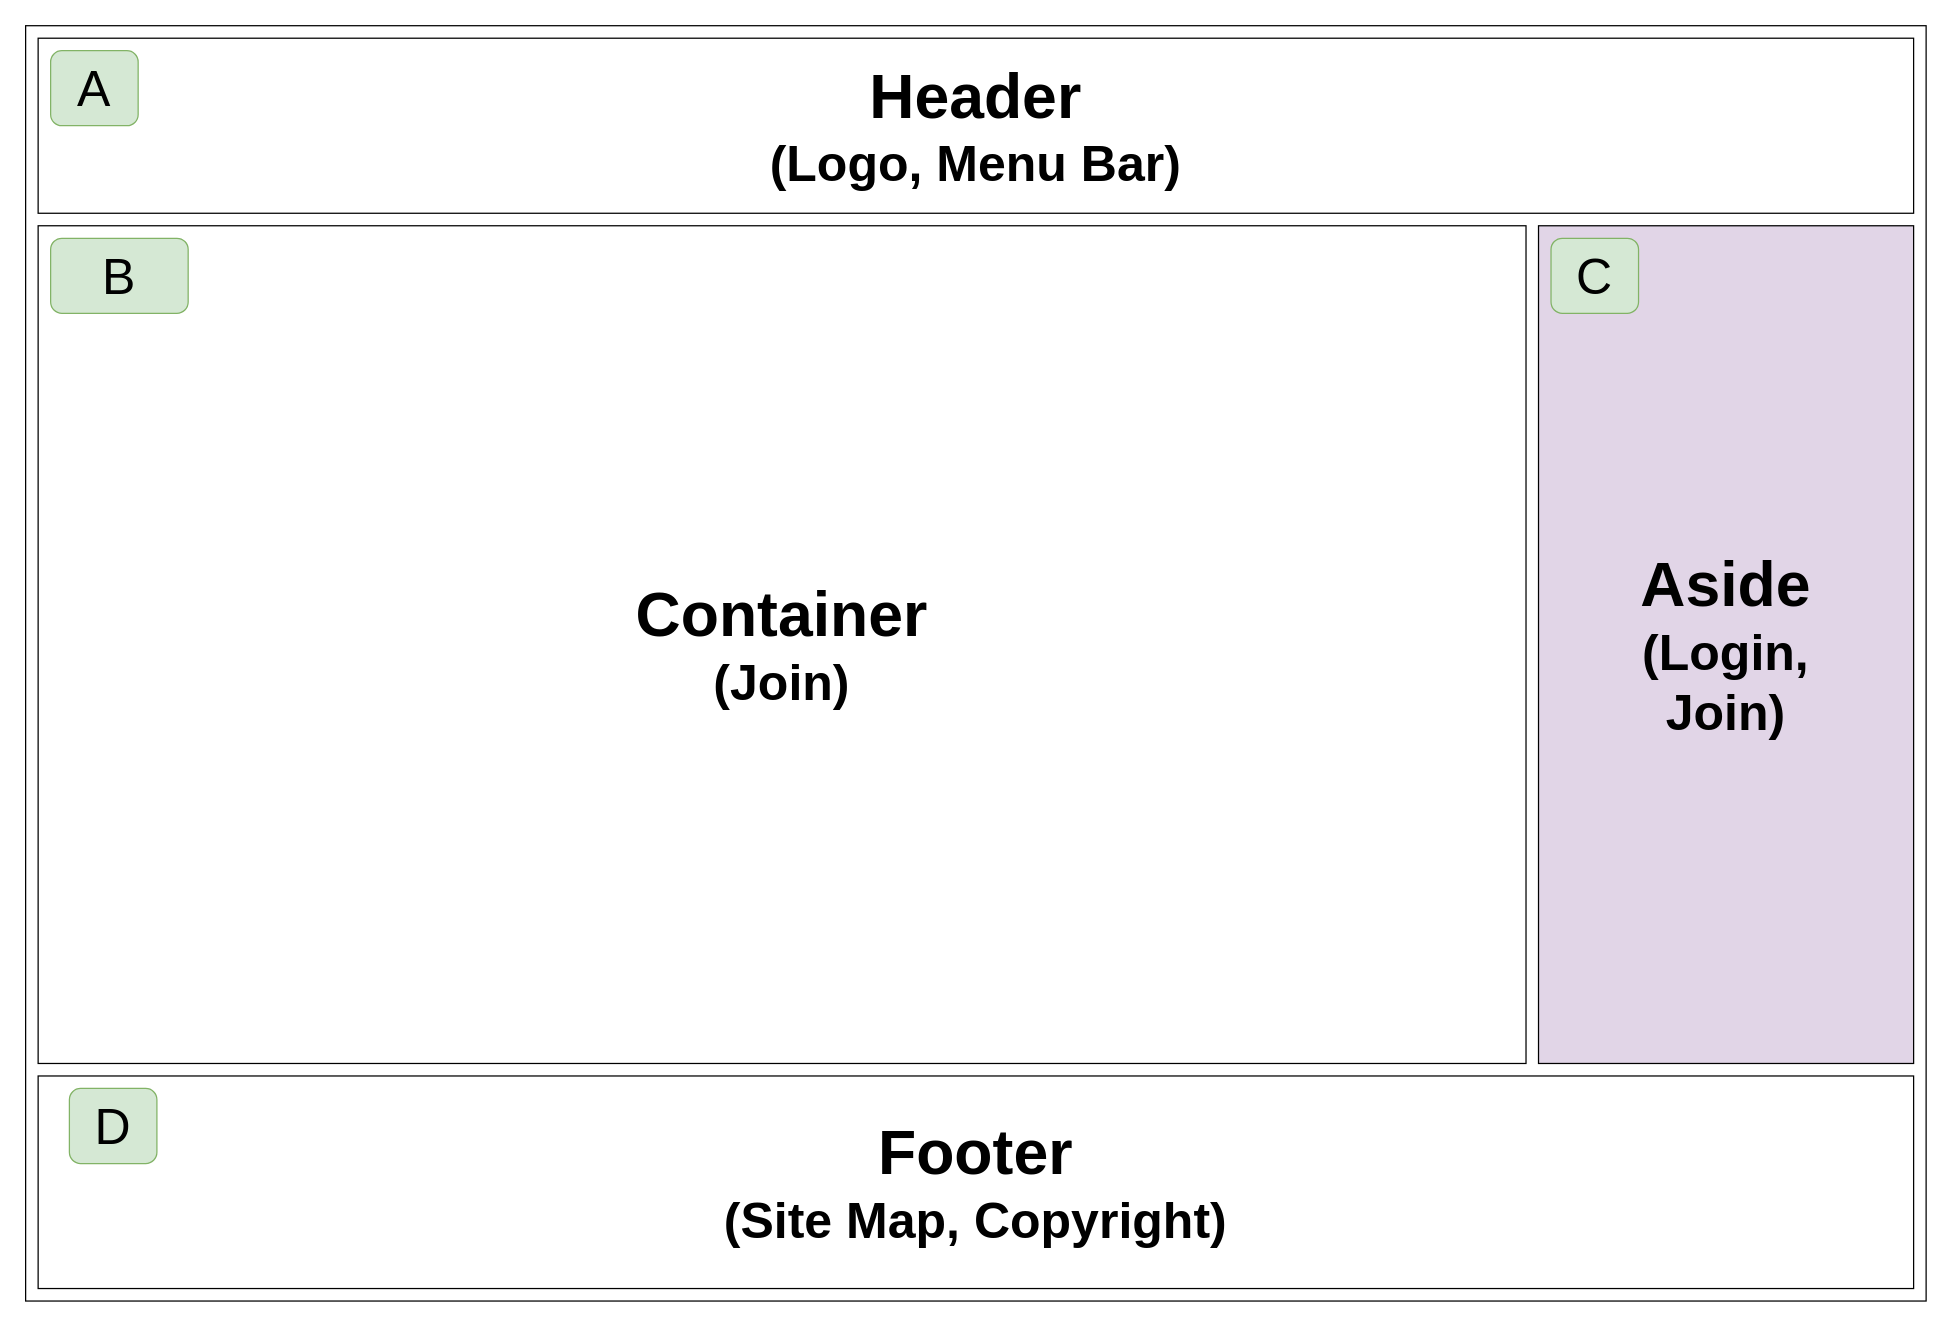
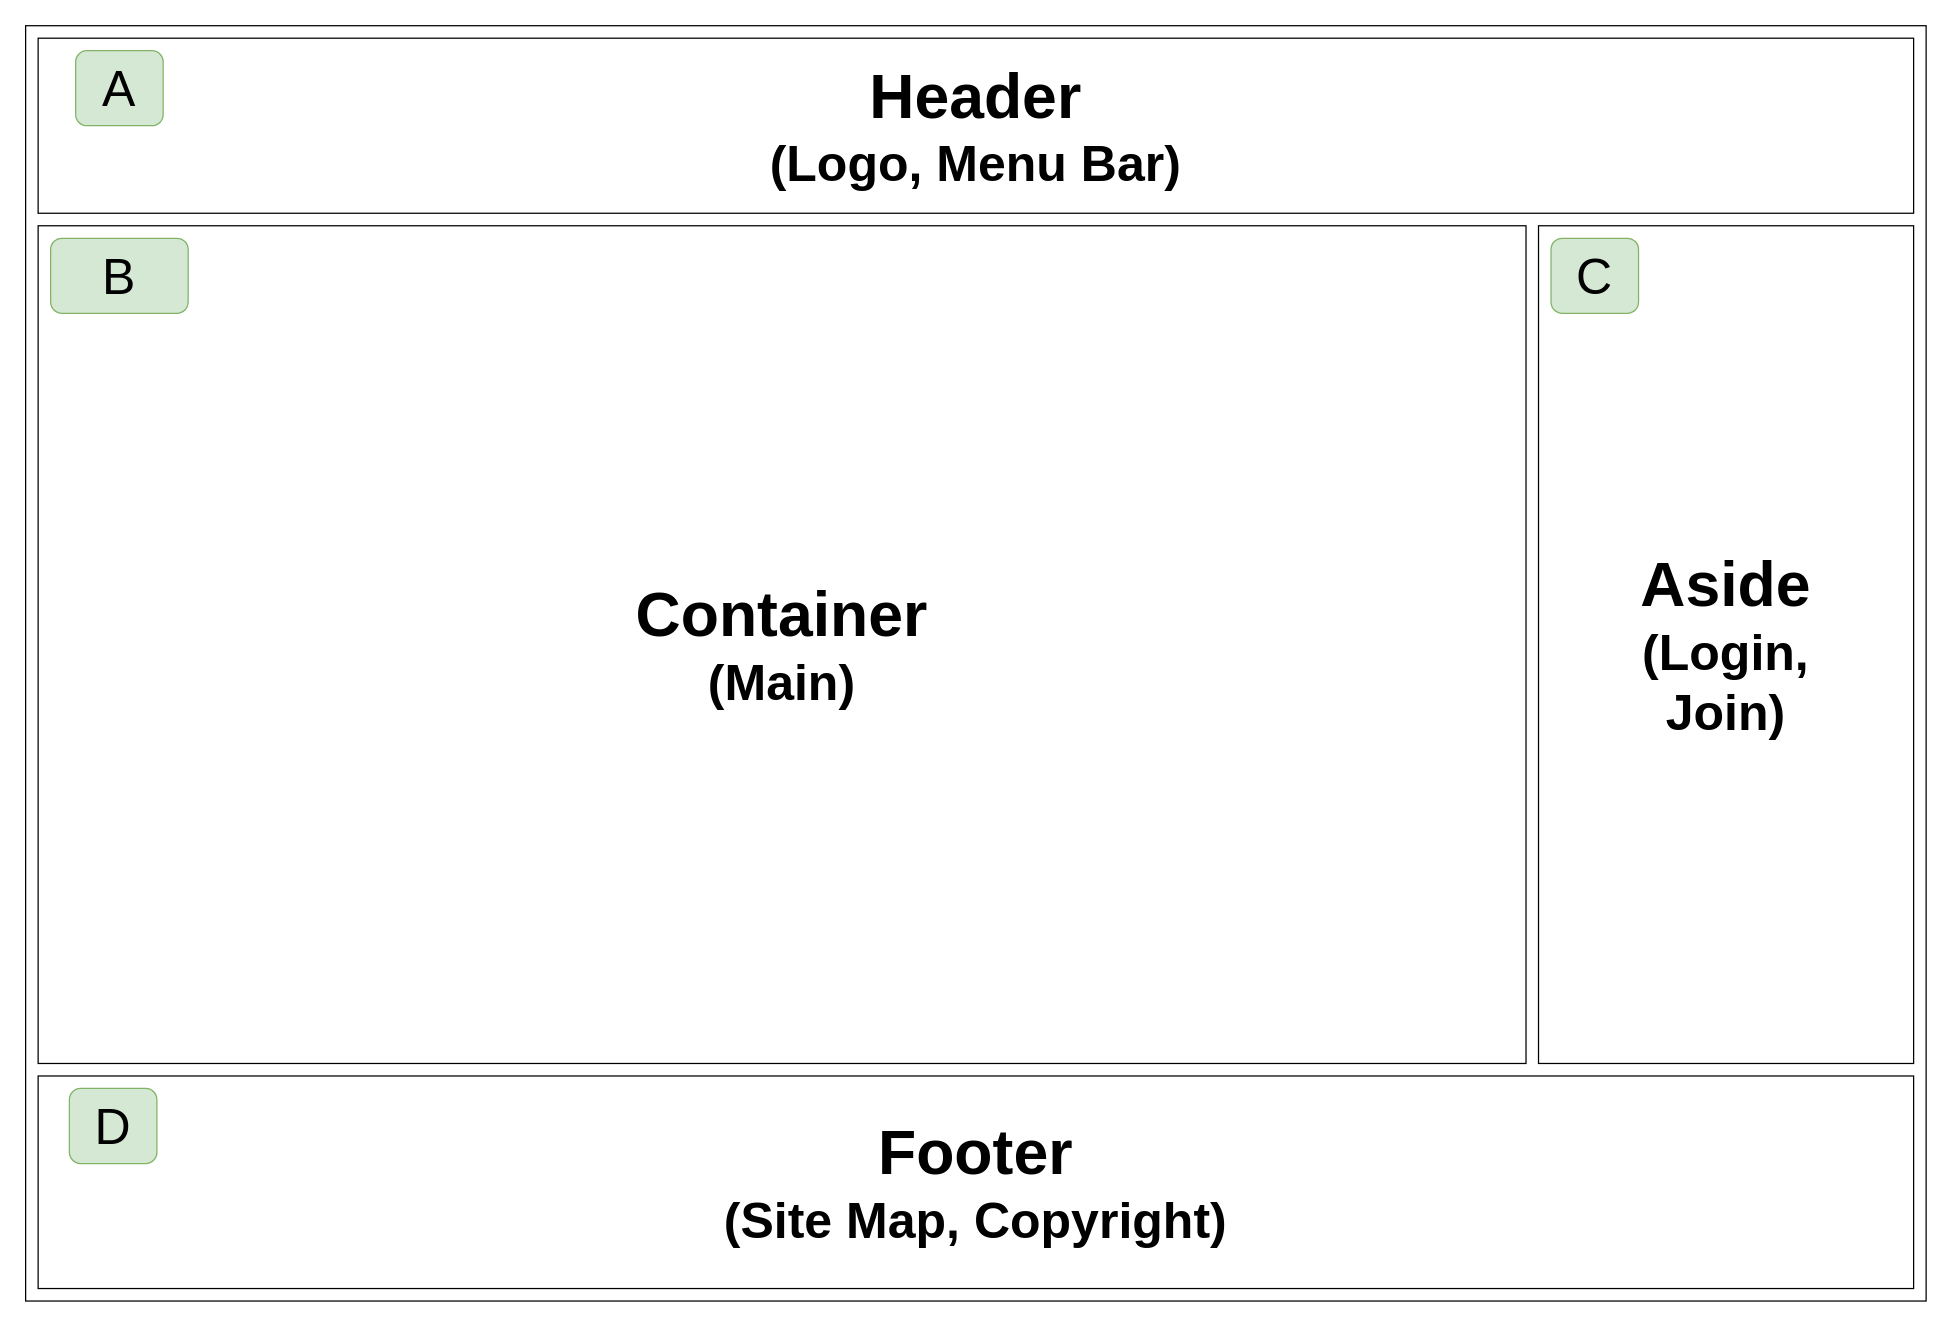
node "A": moved (94, 88) -> (119, 88)
node "Container (Join)": label "Container (Join)" -> "Container (Main)"
node "Aside (Login, Join)": fillcolor #e1d5e7 -> #ffffff
